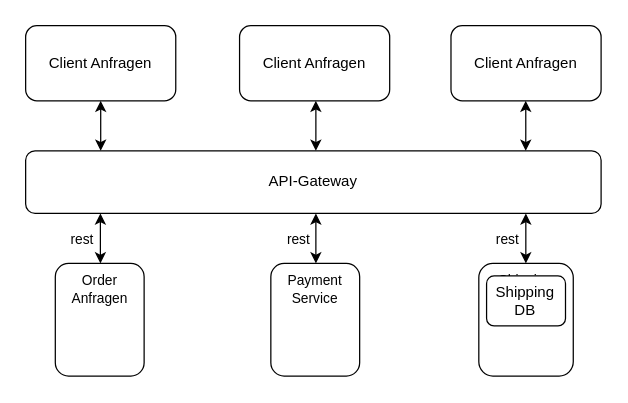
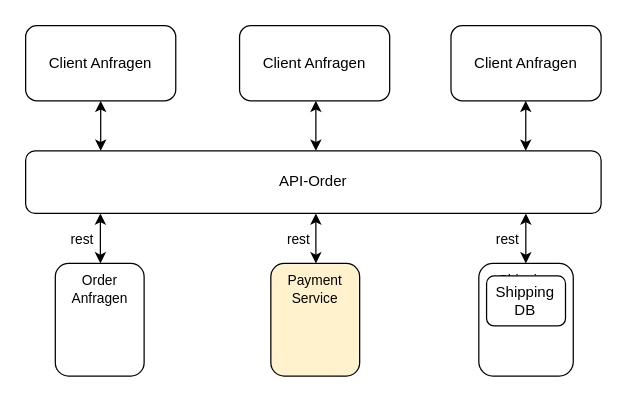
node "API-Gateway": label "API-Gateway" -> "API-Order"
node "Payment Service": fillcolor #ffffff -> #fff2cc
